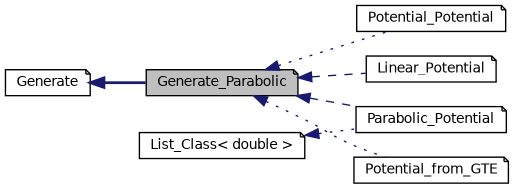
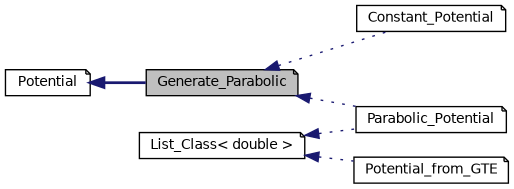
node "Potential_Potential": label "Potential_Potential" -> "Constant_Potential"
node "Linear_Potential": removed
node "Generate": label "Generate" -> "Potential"
edge "Parabolic_Potential" -> "Generate_Parabolic": style dashed -> dotted
edge "Potential_from_GTE" -> "Generate_Parabolic": now "Potential_from_GTE" -> "List_Class< double >"
